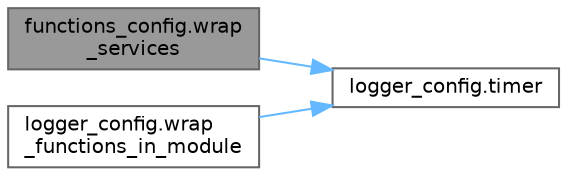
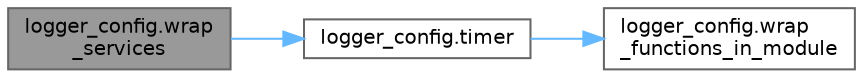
node "functions_config.wrap _services": label "functions_config.wrap _services" -> "logger_config.wrap _services"
edge "logger_config.wrap _functions_in_module" -> "logger_config.timer": reversed
